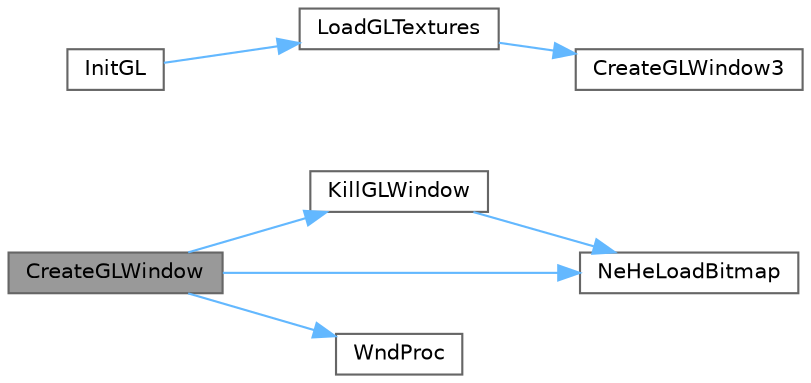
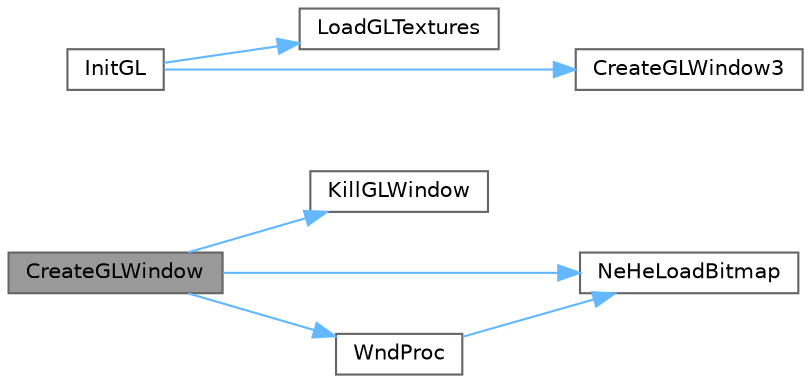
edge "LoadGLTextures" -> "CreateGLWindow3": now "InitGL" -> "CreateGLWindow3"
edge "KillGLWindow" -> "NeHeLoadBitmap": now "WndProc" -> "NeHeLoadBitmap"
